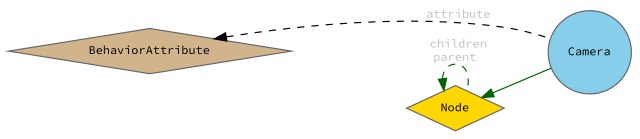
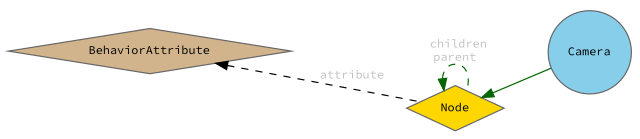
edge "Camera" -> "BehaviorAttribute": now "Node" -> "BehaviorAttribute"
